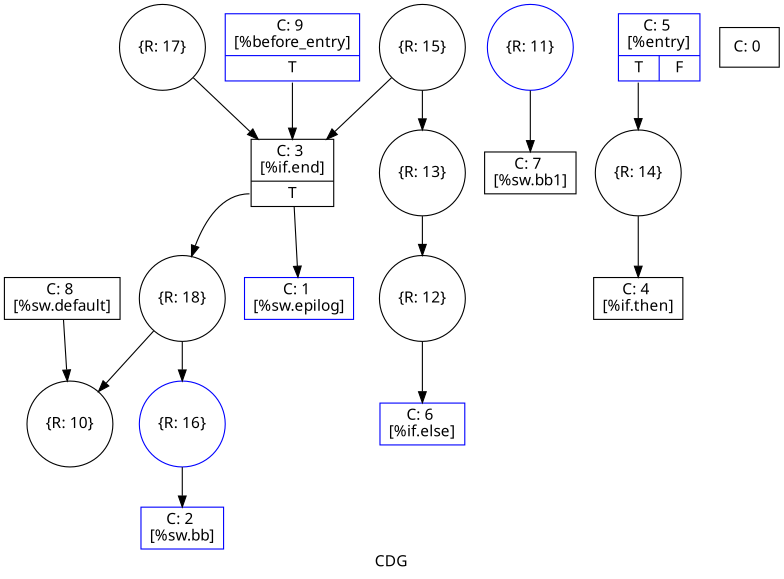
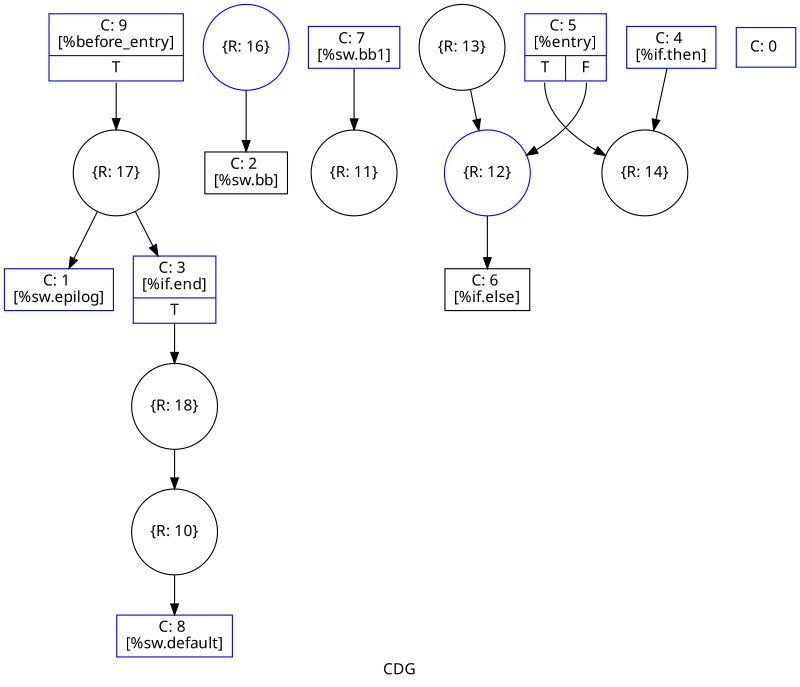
node "{R: 15}": removed
node "{R: 11}": color blue -> black
node "C: 0": color black -> blue
edge "C: 9" -> "C: 3": now "C: 9" -> "{R: 17}"
edge "{R: 11}" -> "C: 7": reversed
edge "C: 5" -> "{R: 12}": added
node "C: 3": color black -> blue
node "C: 7": color black -> blue
edge "C: 3" -> "C: 1": now "{R: 17}" -> "C: 1"
edge "{R: 14}" -> "C: 4": reversed
node "C: 8": color black -> blue
node "{R: 12}": color black -> blue
node "C: 4": color black -> blue
edge "C: 8" -> "{R: 10}": reversed
edge "{R: 18}" -> "{R: 16}": removed
node "C: 6": color blue -> black
node "C: 2": color blue -> black
